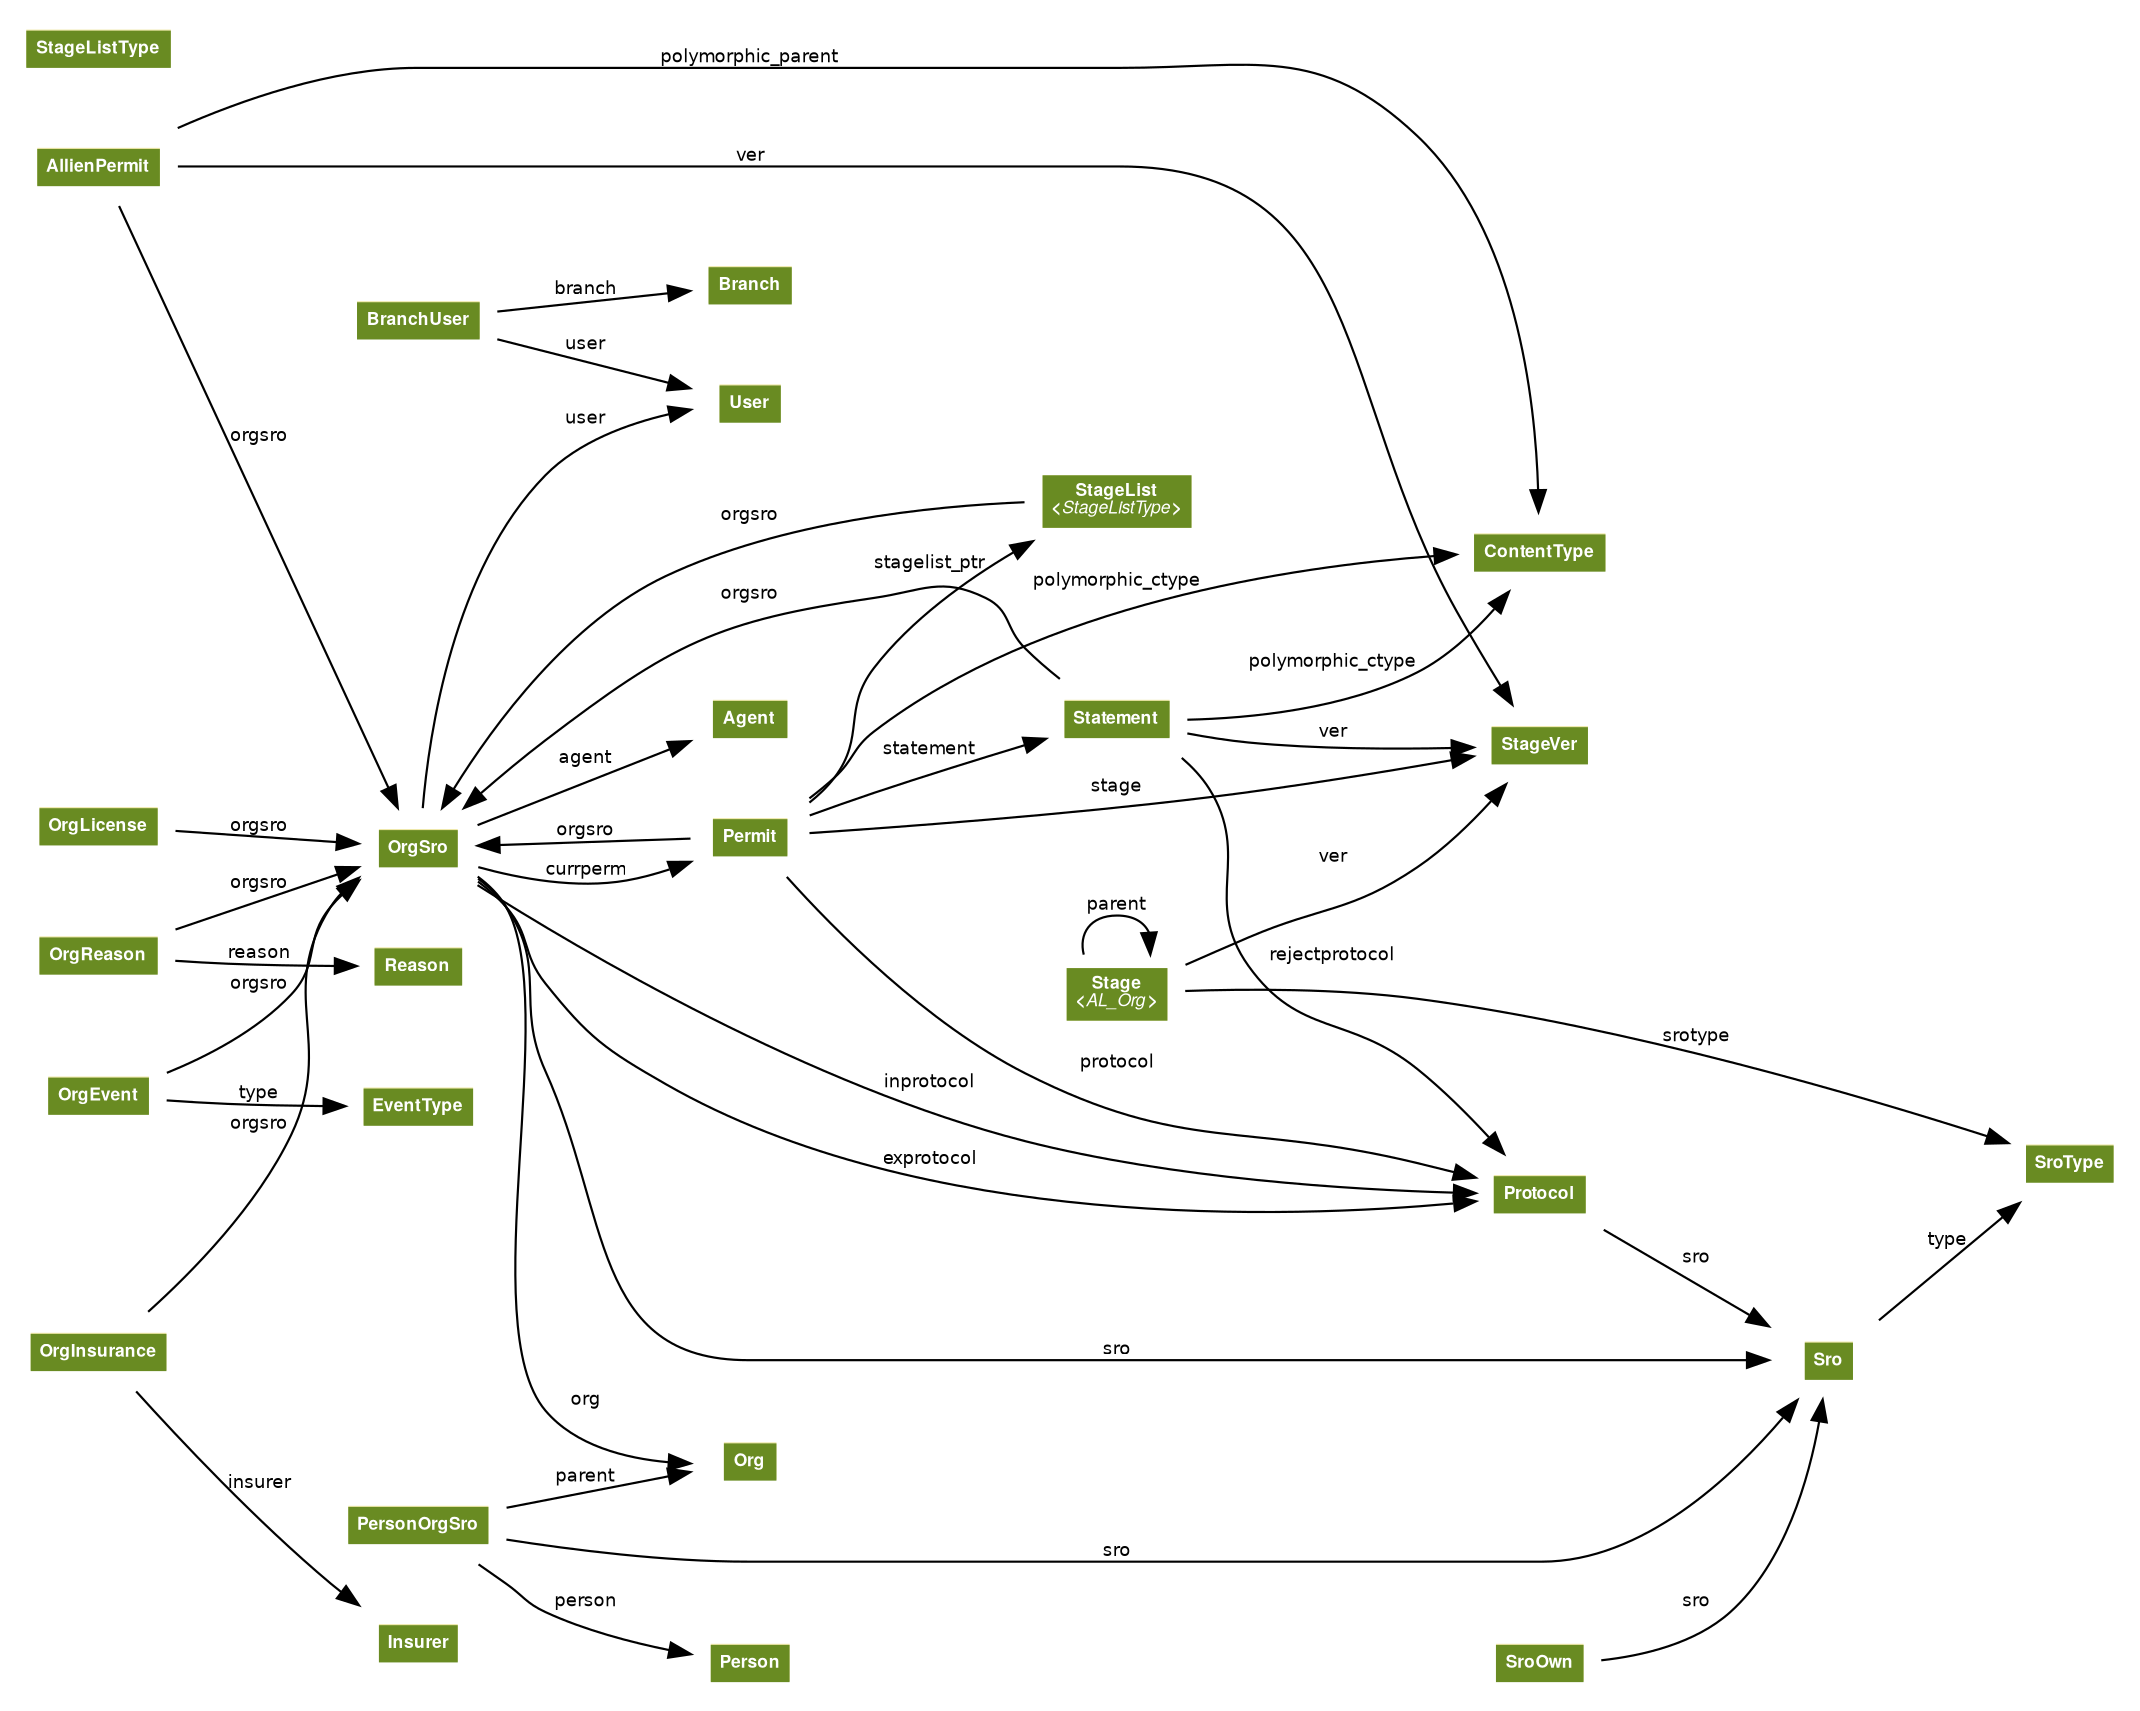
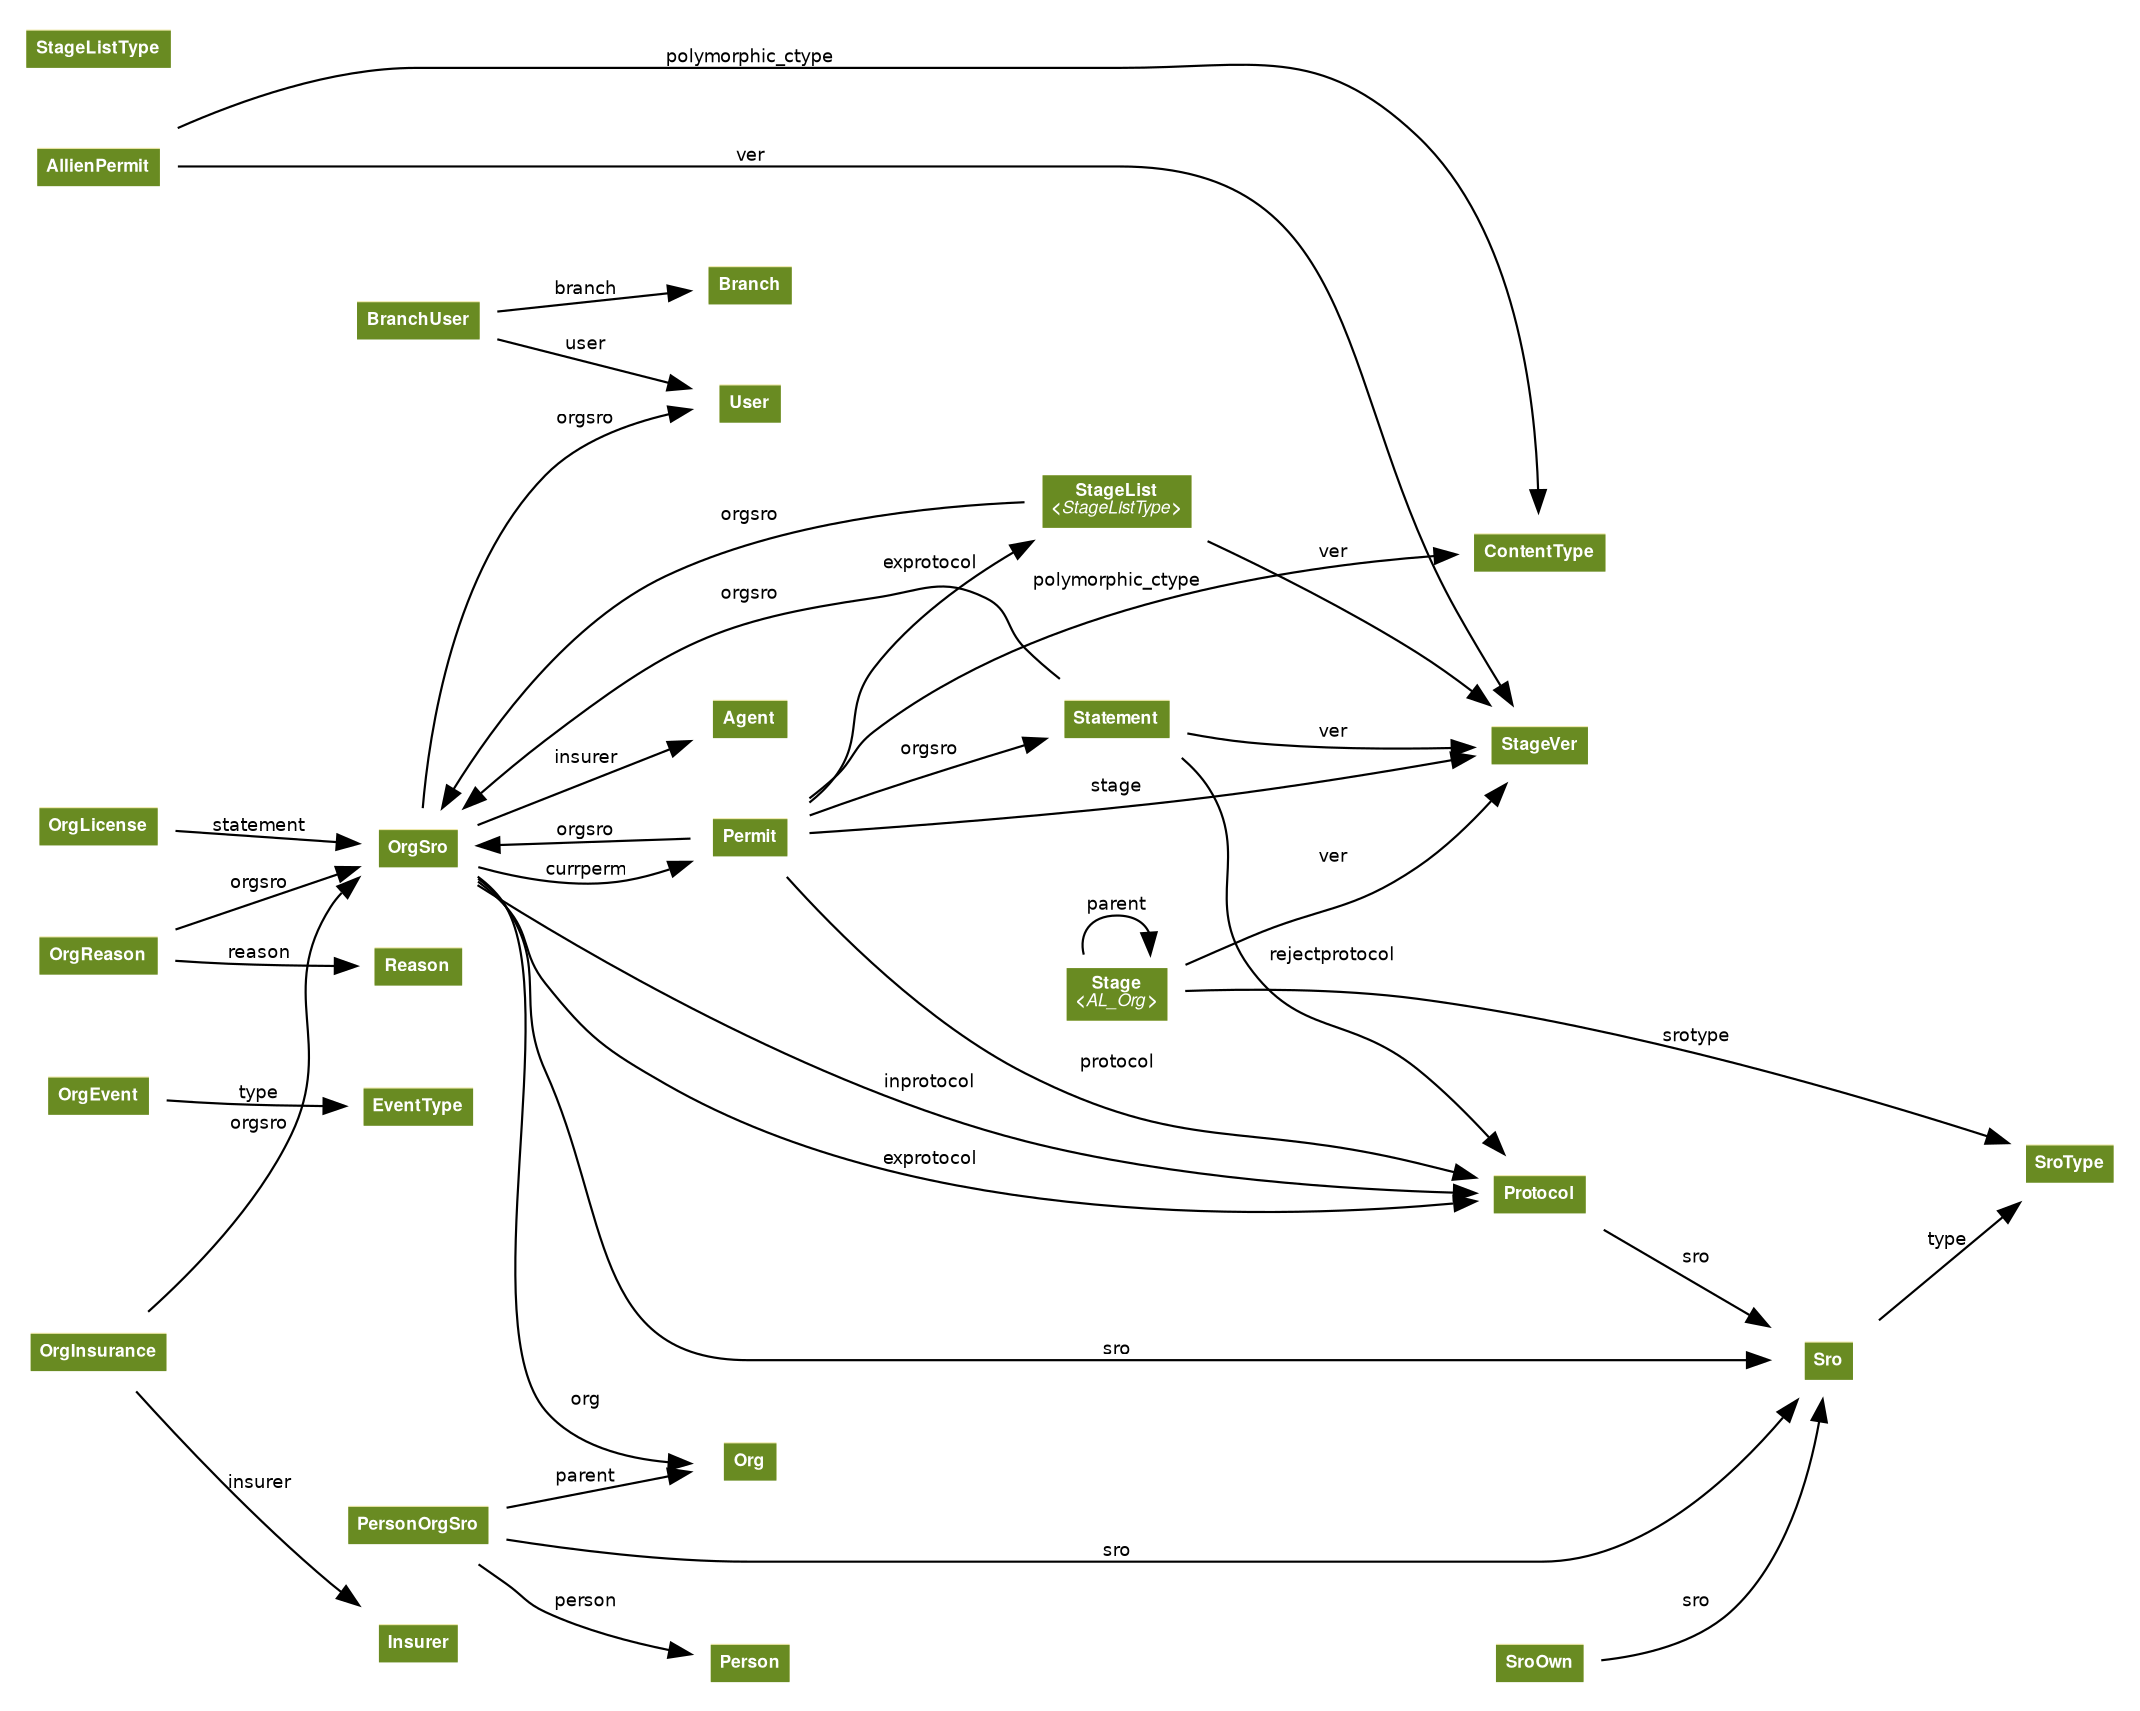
edge "AllienPermit" -> "ContentType": label "polymorphic_parent" -> "polymorphic_ctype"
edge "OrgSro" -> "User": label "user" -> "orgsro"
edge "AllienPermit" -> "OrgSro": removed, label "orgsro"
edge "Permit" -> "StageList": label "stagelist_ptr" -> "exprotocol"
edge "StageList" -> "StageVer": added, label "ver"
edge "Statement" -> "ContentType": removed, label "polymorphic_ctype"
edge "Permit" -> "Statement": label "statement" -> "orgsro"
edge "OrgSro" -> "Agent": label "agent" -> "insurer"
edge "OrgLicense" -> "OrgSro": label "orgsro" -> "statement"
edge "OrgEvent" -> "OrgSro": removed, label "orgsro"
